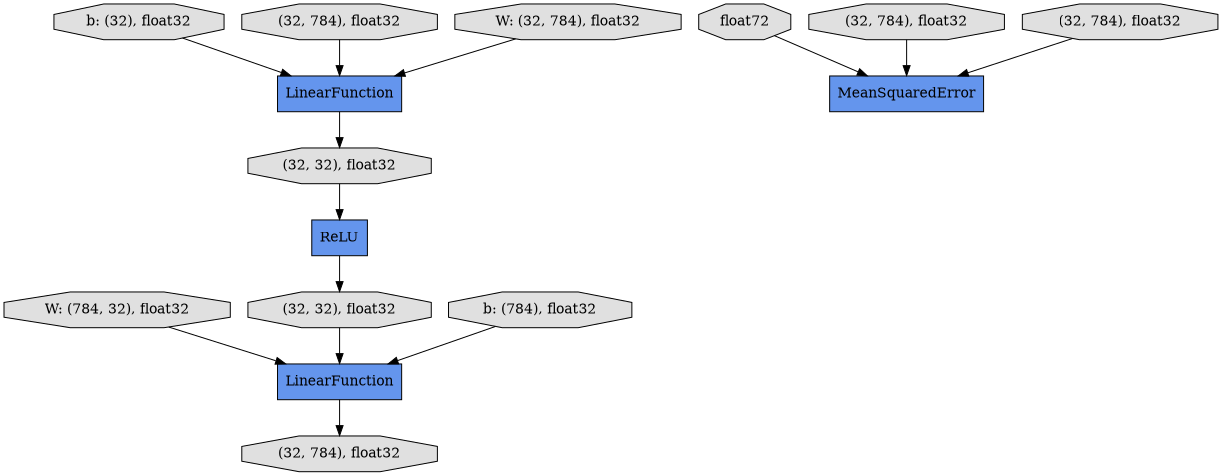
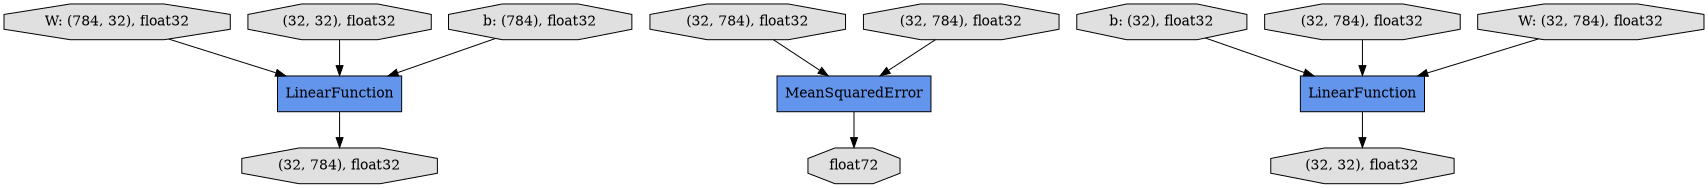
edge "float72" -> "MeanSquaredError": reversed
node "ReLU": removed
